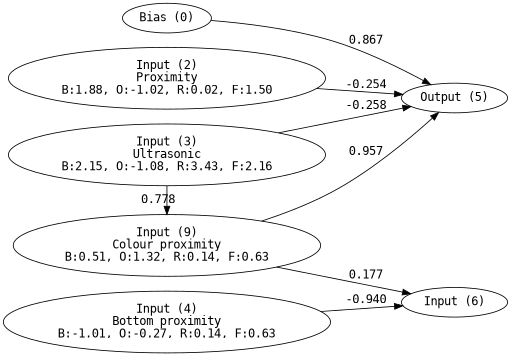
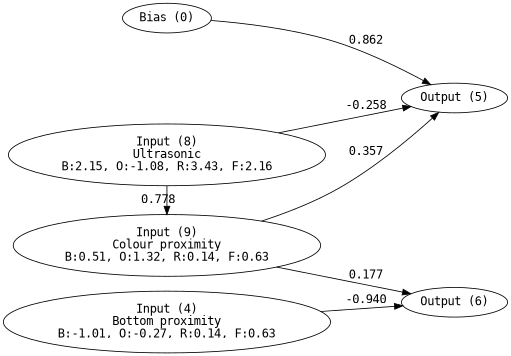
edge "Bias (0)" -> "Output (5)": label "0.867" -> "0.862"
node "Input (2) Proximity B:1.88, O:-1.02, R:0.02, F:1.50": removed
edge "Input (9) Colour proximity B:0.51, O:1.32, R:0.14, F:0.63" -> "Output (5)": label "0.957" -> "0.357"
node "Input (3) Ultrasonic B:2.15, O:-1.08, R:3.43, F:2.16": label "Input (3) Ultrasonic B:2.15, O:-1.08, R:3.43, F:2.16" -> "Input (8) Ultrasonic B:2.15, O:-1.08, R:3.43, F:2.16"
node "Input (6)": label "Input (6)" -> "Output (6)"
